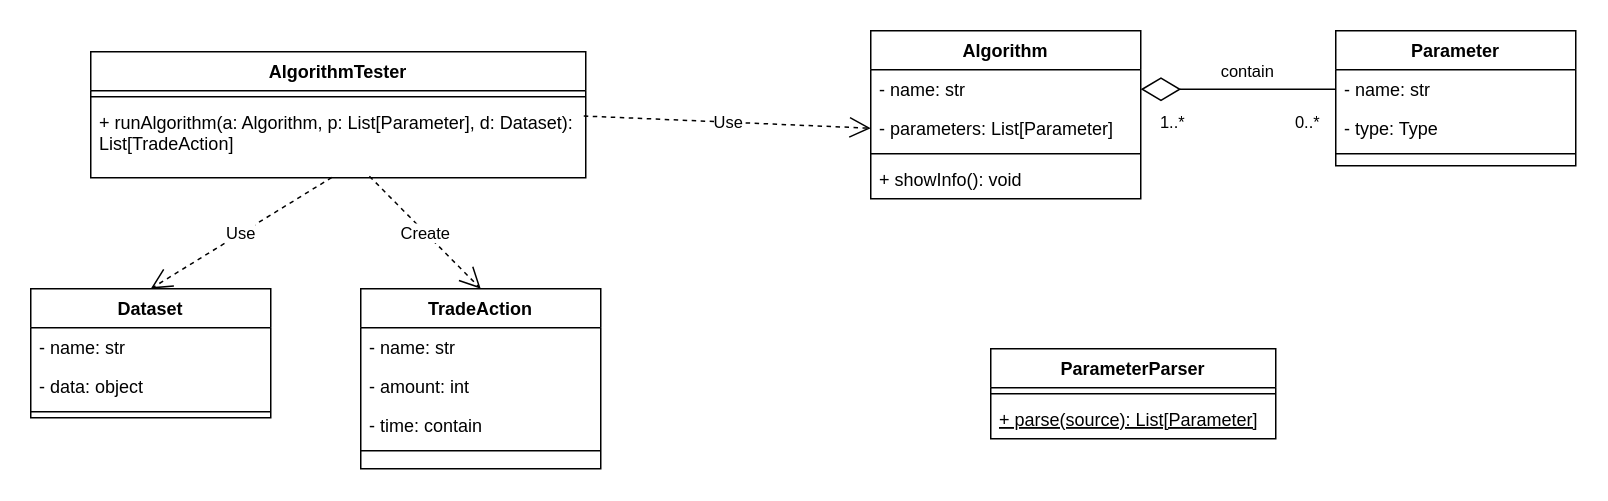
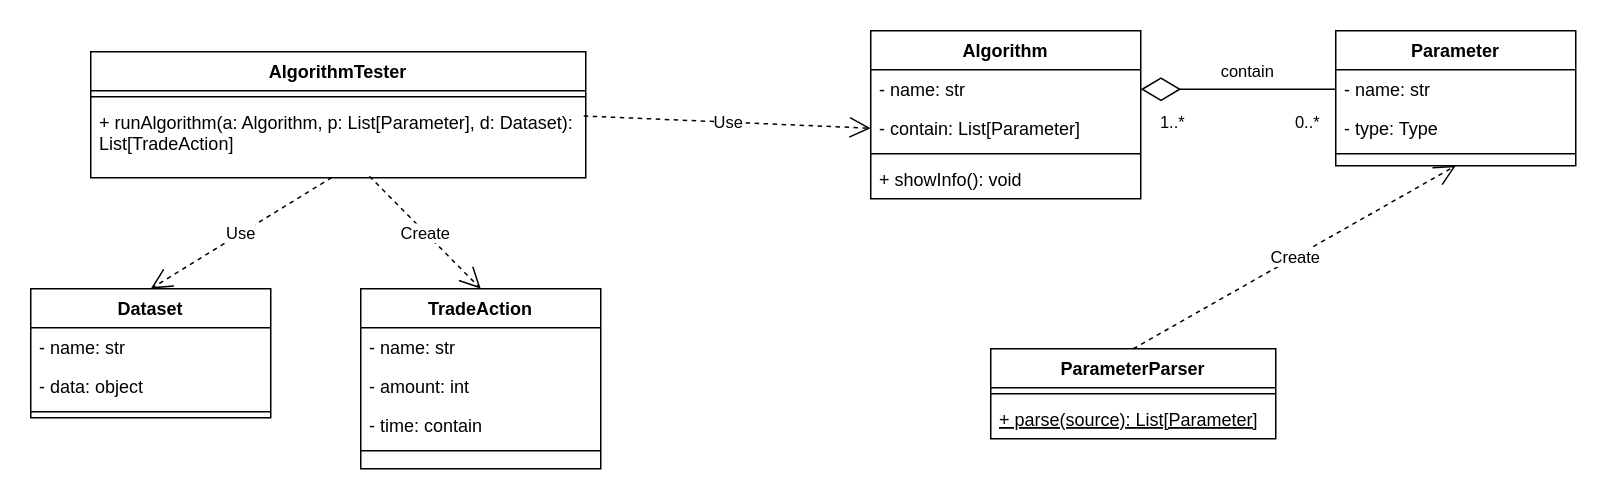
node "- parameters: List[Parameter]": label "- parameters: List[Parameter]" -> "- contain: List[Parameter]"
edge "ParameterParser" -> "Parameter": added, label "Create"
